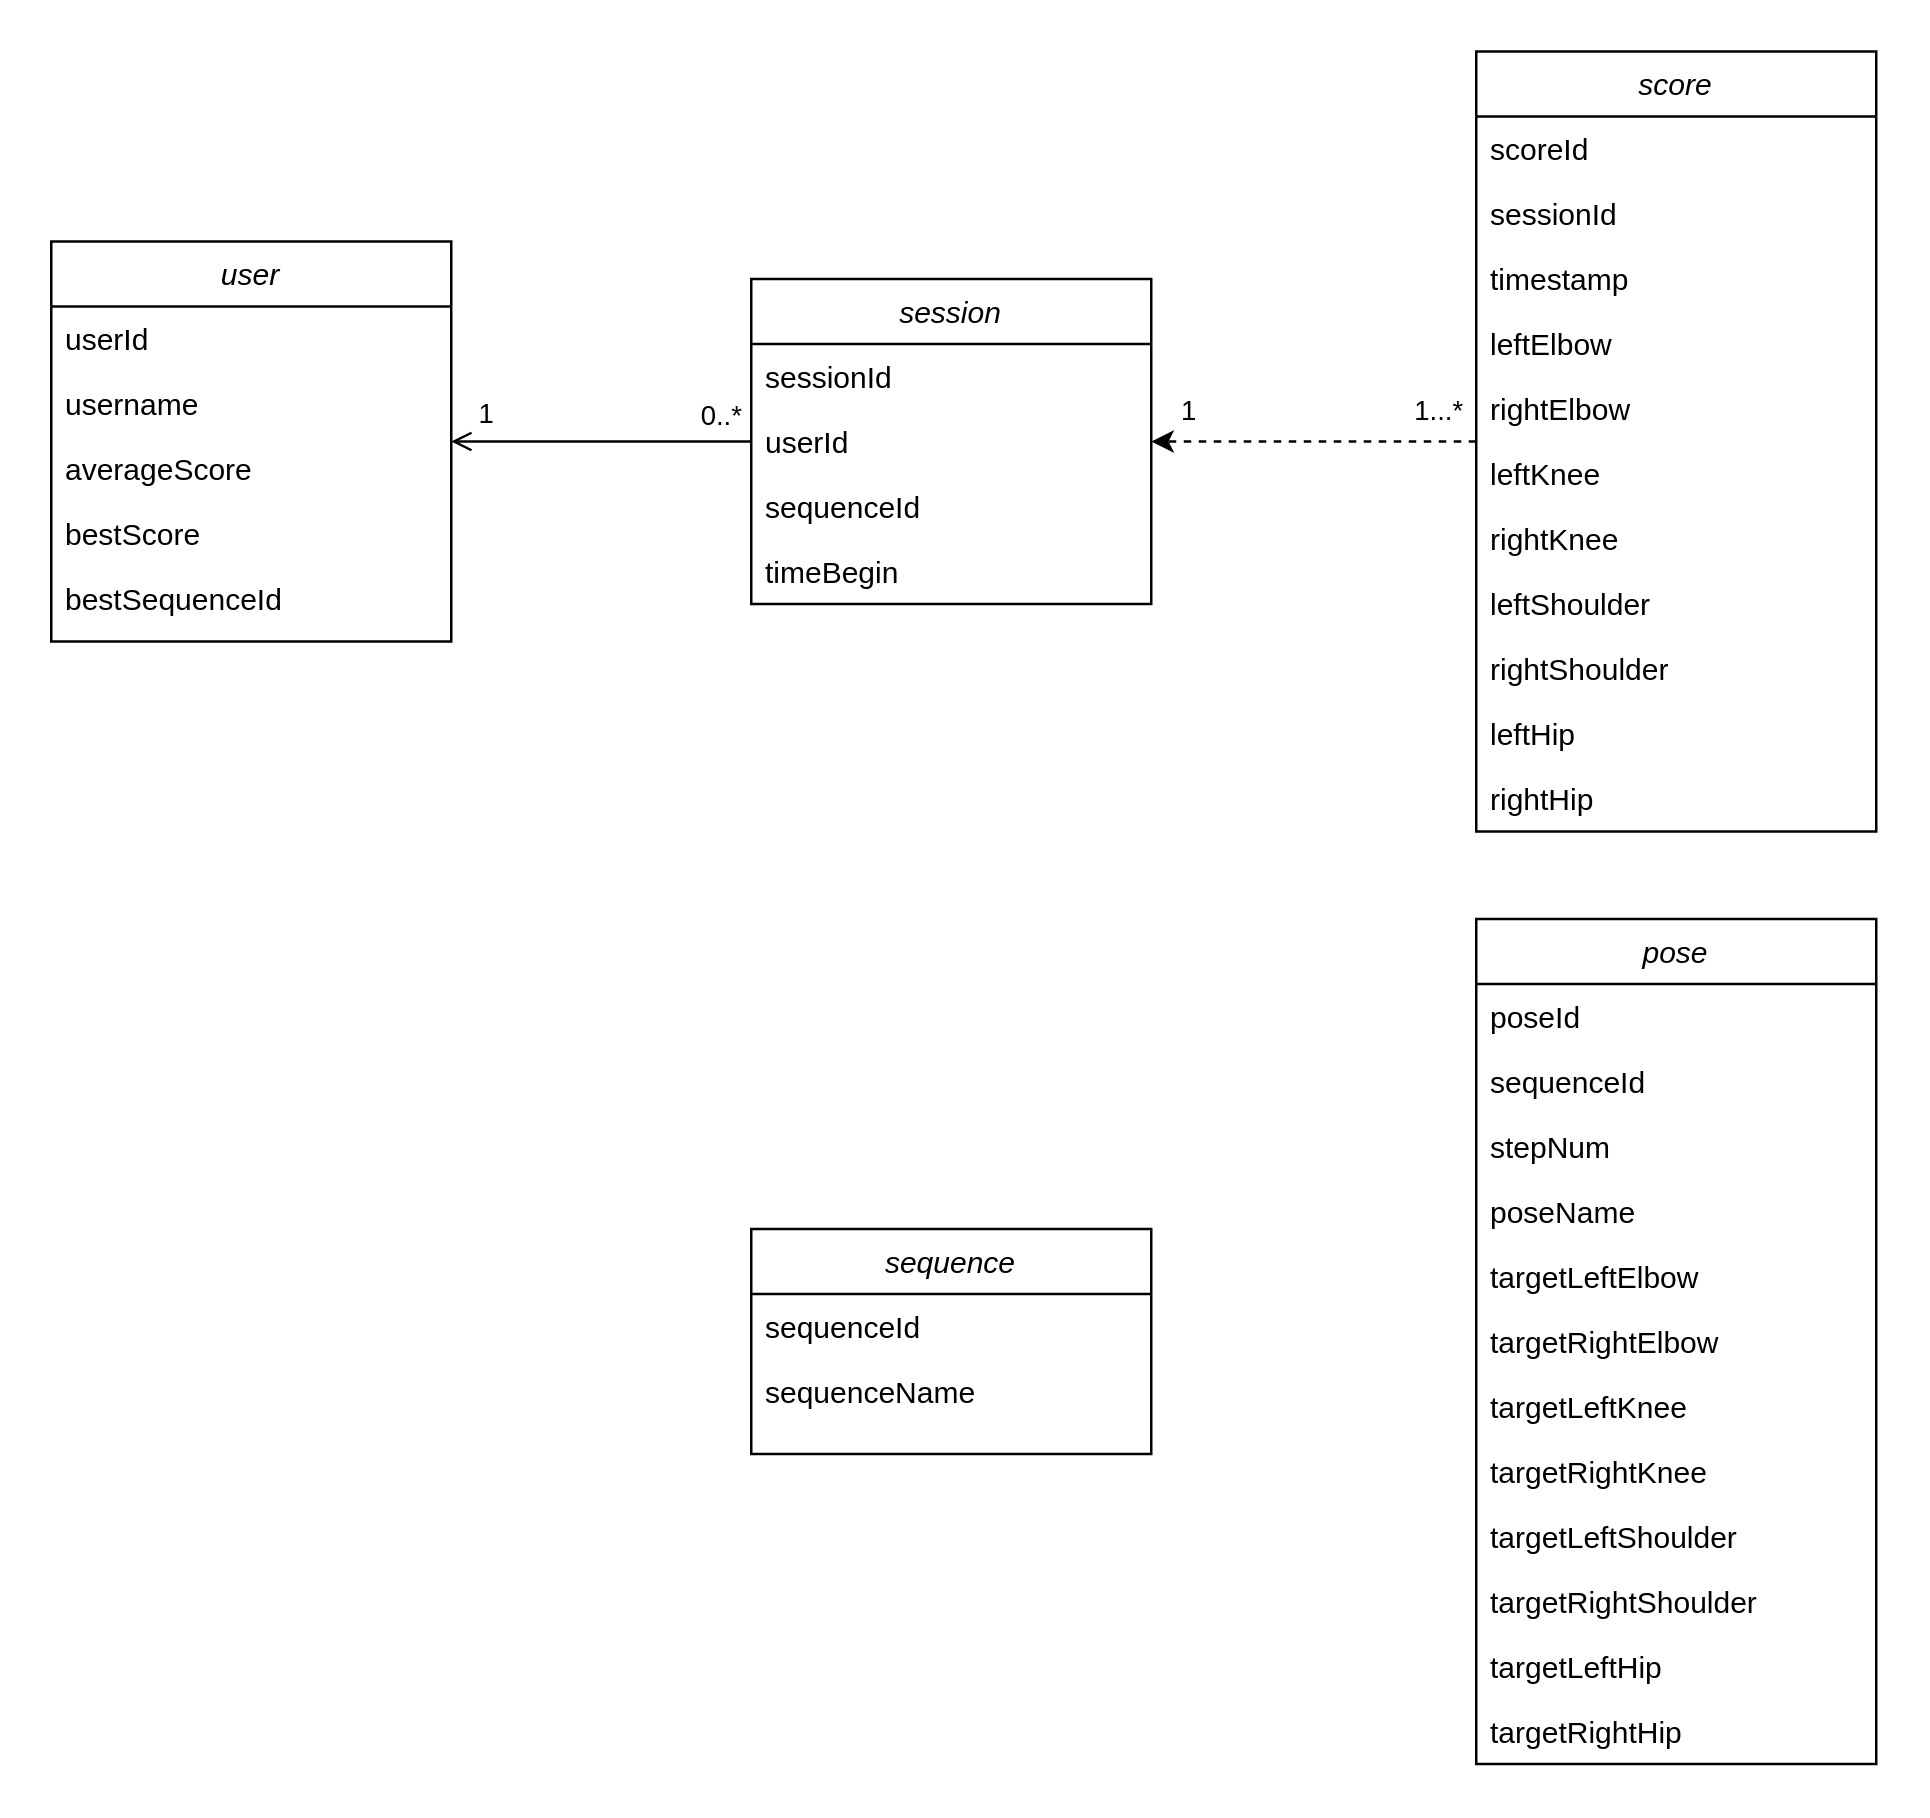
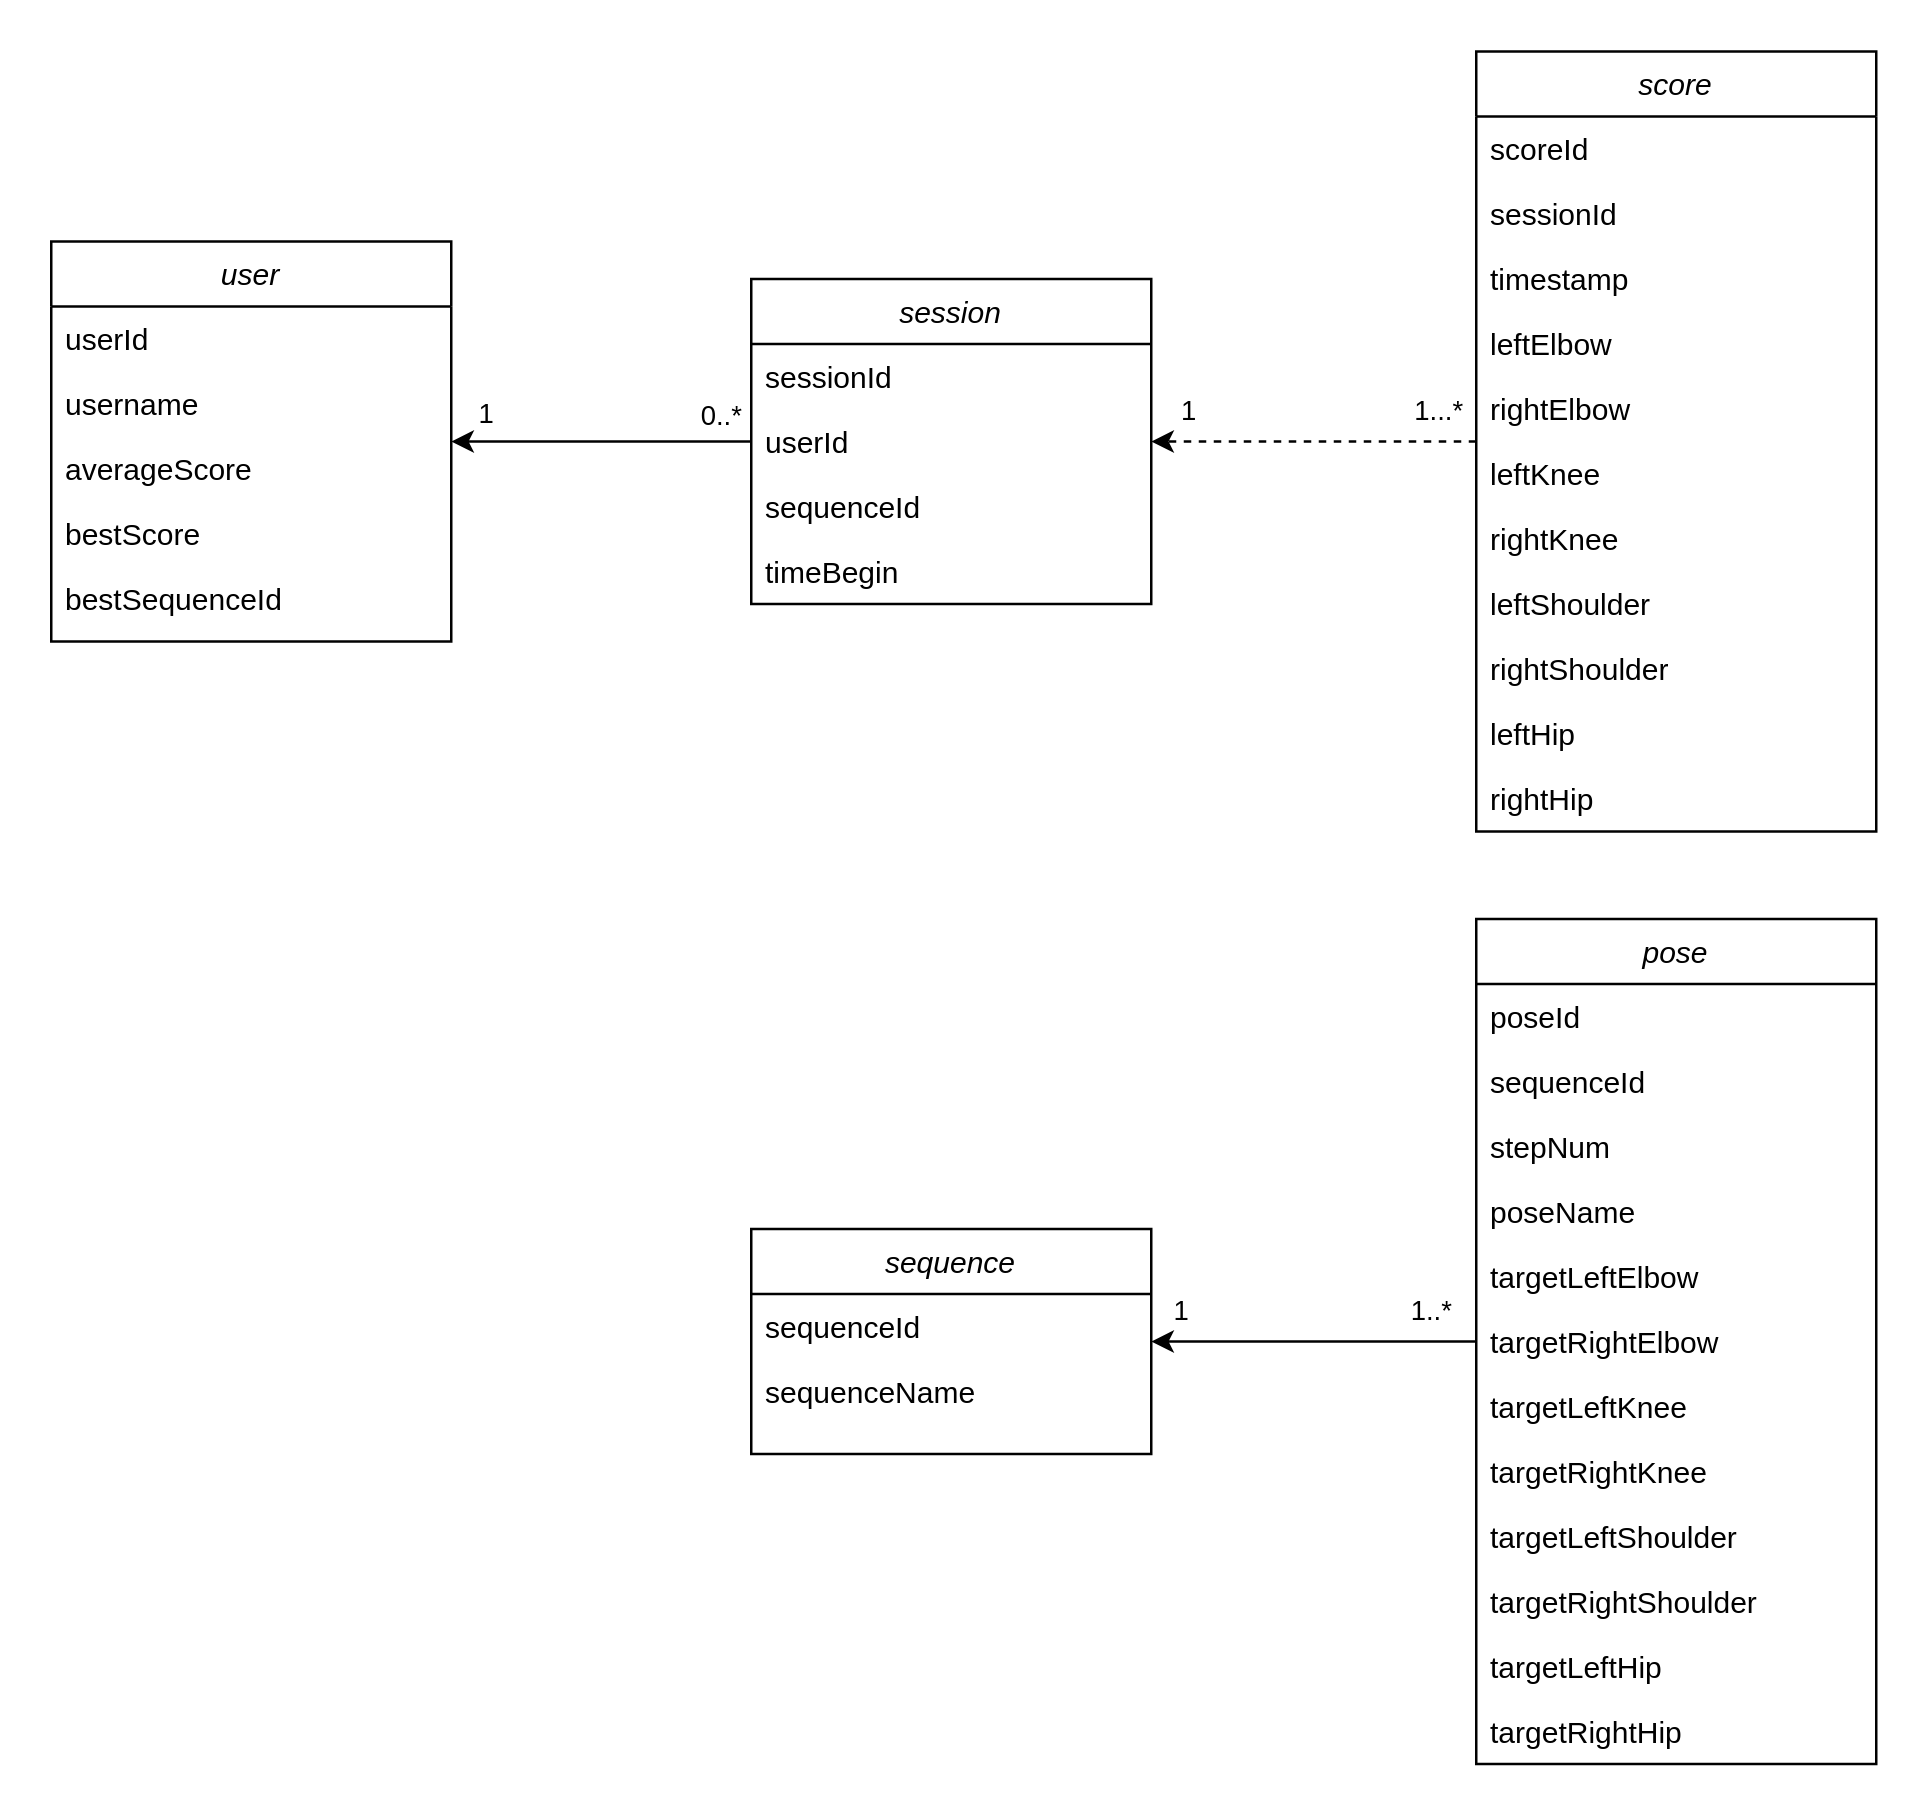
edge "session" -> "user": arrowhead open -> classic
edge "pose" -> "sequence": added, labels "1..*", "1"
